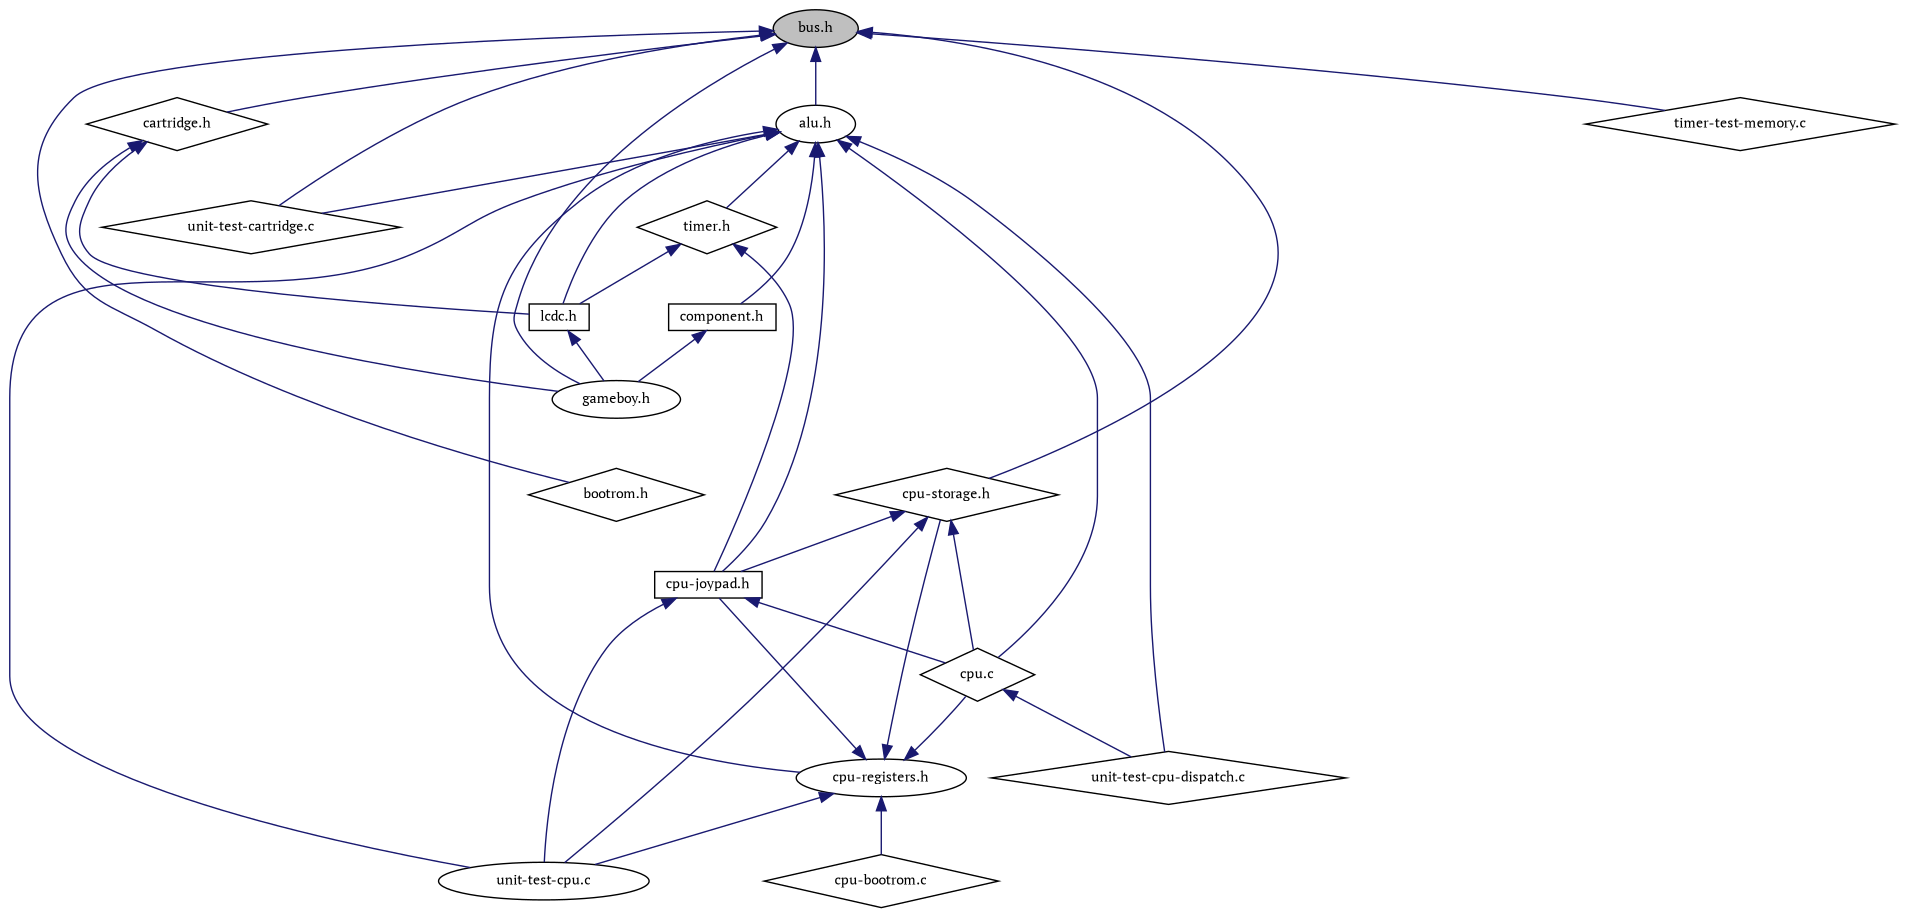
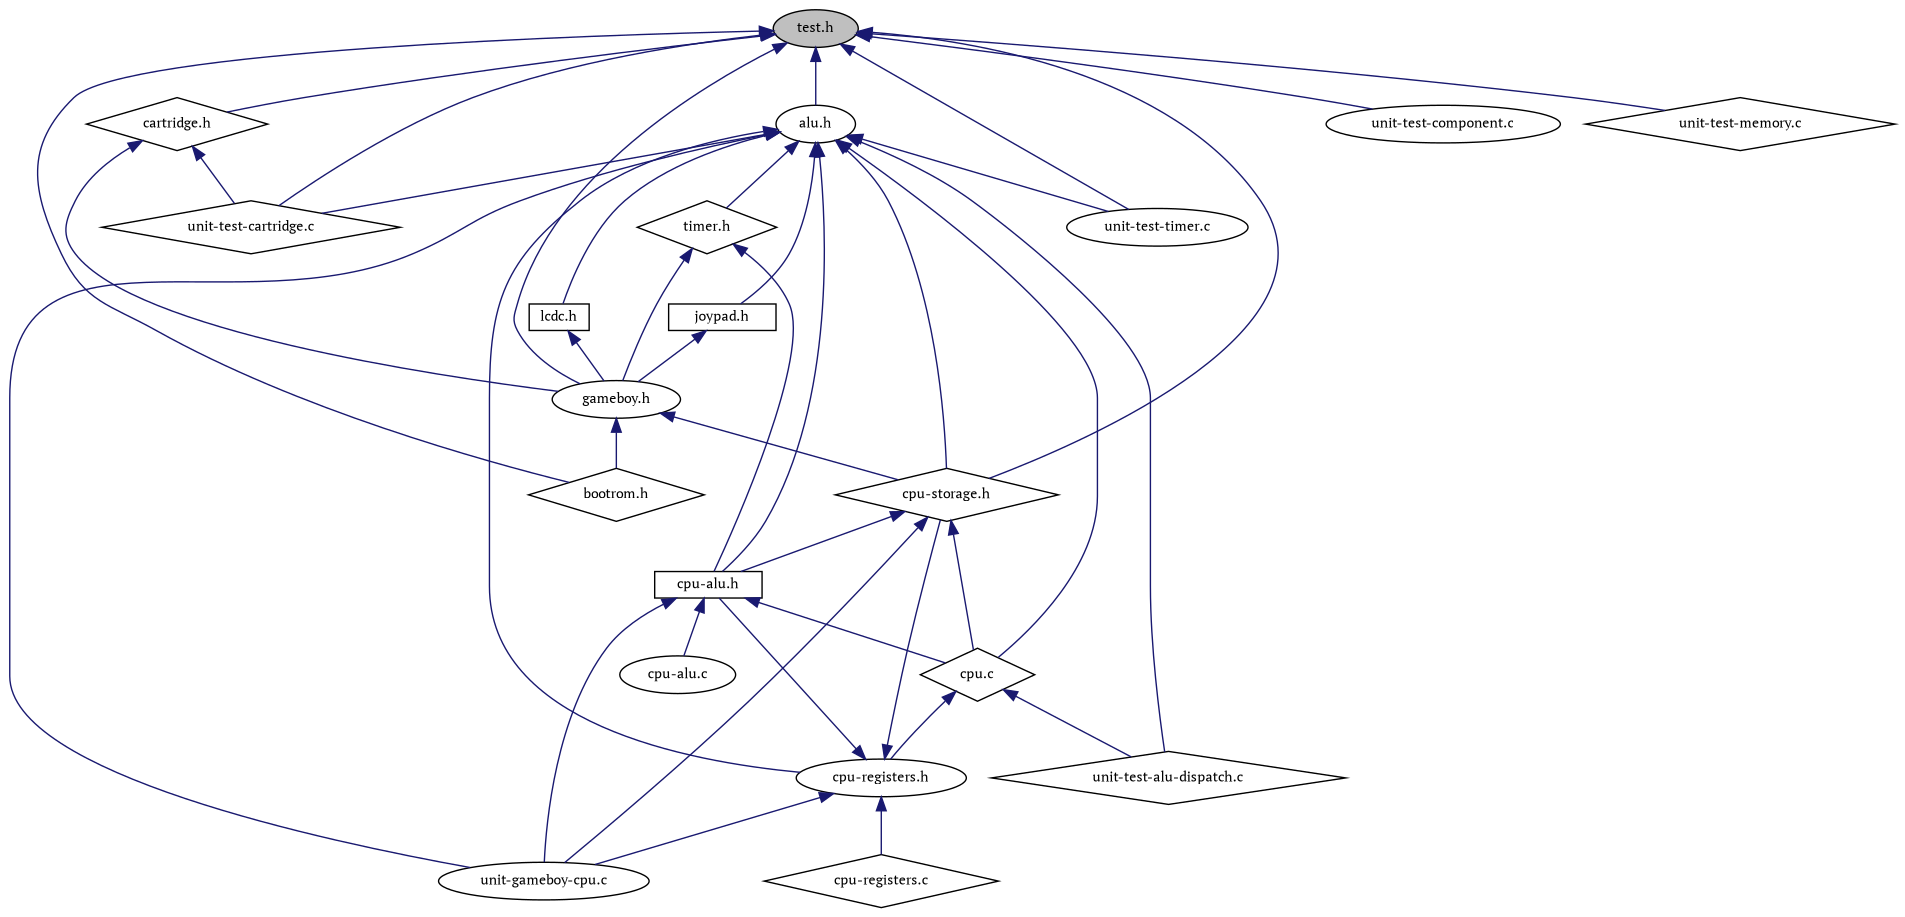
node "bus.h": label "bus.h" -> "test.h"
node "unit-test-component.c": added
node "timer-test-memory.c": label "timer-test-memory.c" -> "unit-test-memory.c"
node "unit-test-timer.c": added
edge "lcdc.h" -> "timer.h": now "gameboy.h" -> "timer.h"
edge "lcdc.h" -> "cartridge.h": now "unit-test-cartridge.c" -> "cartridge.h"
edge "cpu-storage.h" -> "alu.h": added
node "component.h": label "component.h" -> "joypad.h"
edge "cpu-storage.h" -> "gameboy.h": added
edge "bootrom.h" -> "gameboy.h": added
node "cpu-joypad.h": label "cpu-joypad.h" -> "cpu-alu.h"
node "cpu-alu.c": added
edge "cpu.c" -> "cpu-registers.h": reversed
node "unit-test-cpu-dispatch.c": label "unit-test-cpu-dispatch.c" -> "unit-test-alu-dispatch.c"
node "unit-test-cpu.c": label "unit-test-cpu.c" -> "unit-gameboy-cpu.c"
node "cpu-bootrom.c": label "cpu-bootrom.c" -> "cpu-registers.c"
